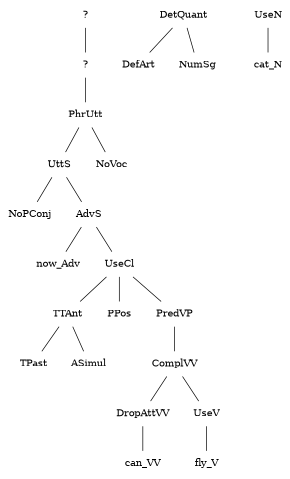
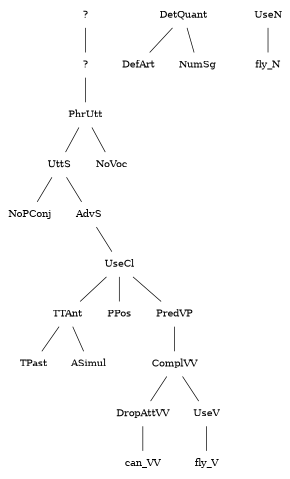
node "cat_N": label "cat_N" -> "fly_N"
node "now_Adv": removed
